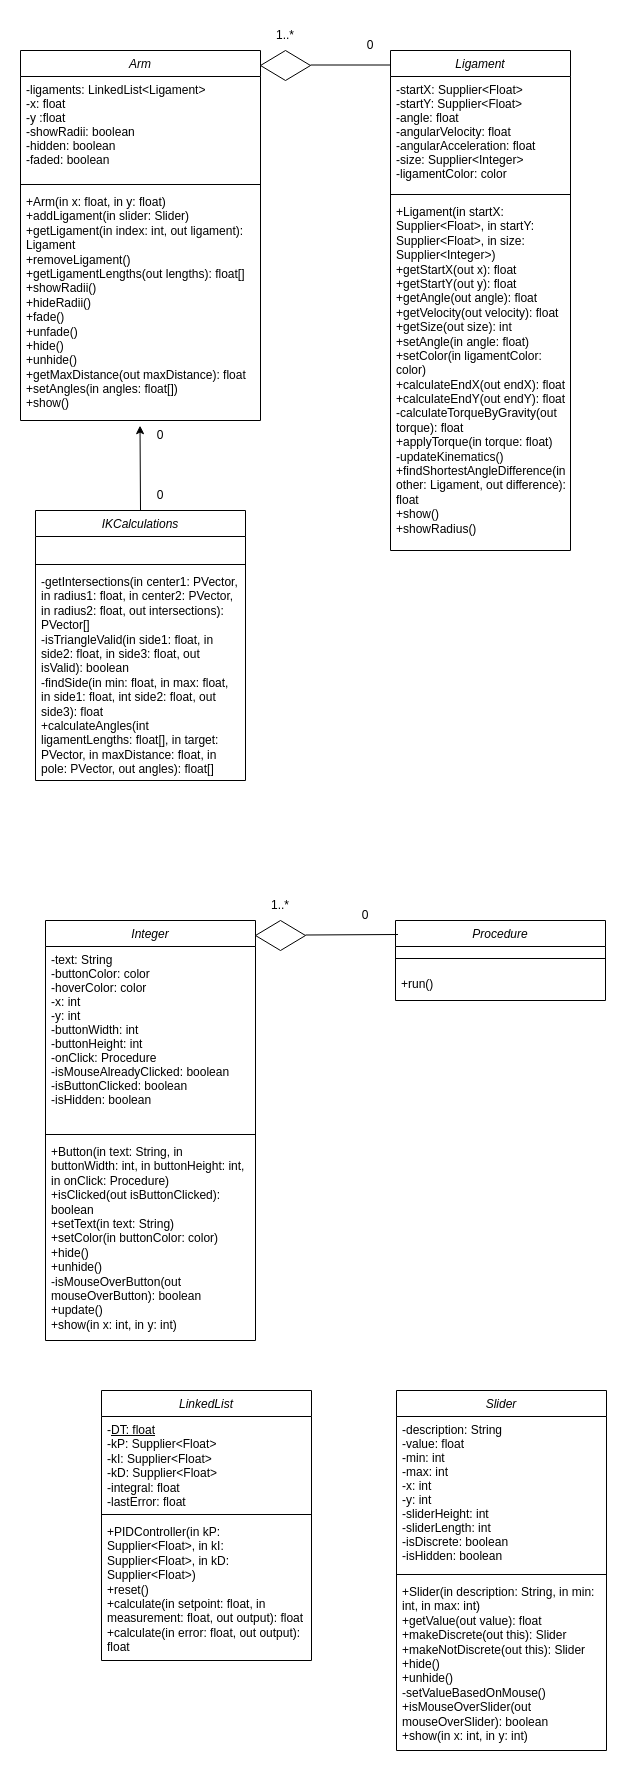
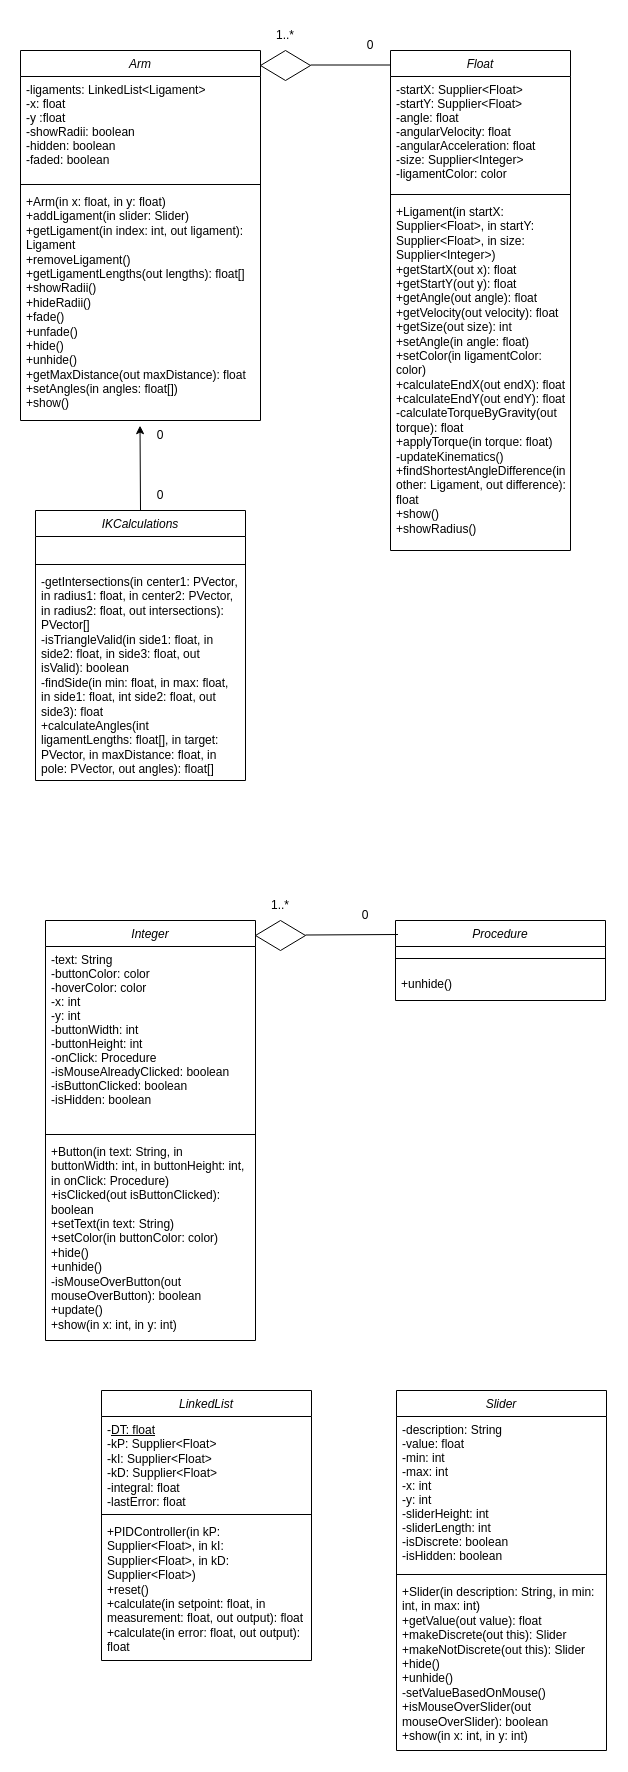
node "Ligament": label "Ligament" -> "Float"
node "+run()": label "+run()" -> "+unhide()"
